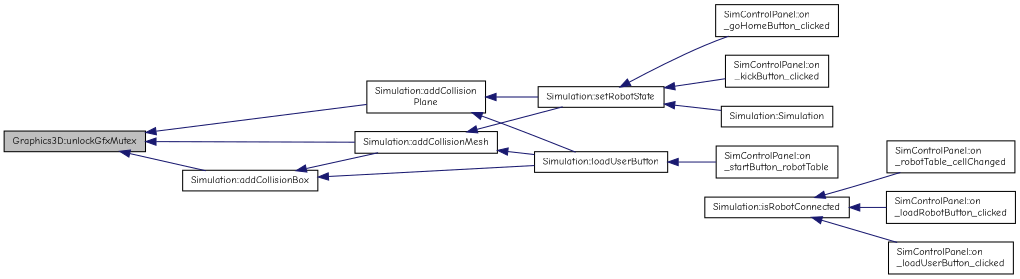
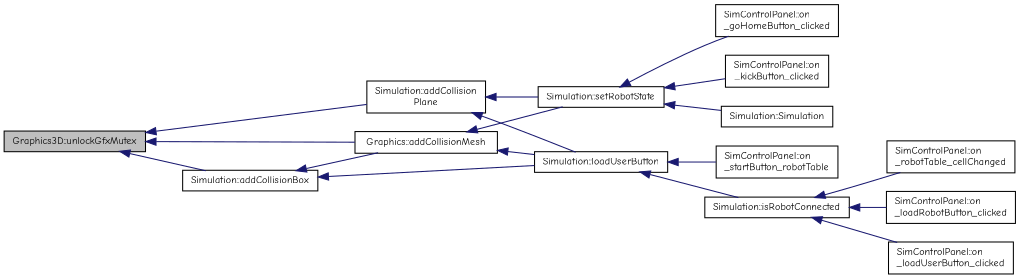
node "Simulation::addCollisionMesh": label "Simulation::addCollisionMesh" -> "Graphics::addCollisionMesh"
edge "Simulation::isRobotConnected" -> "Simulation::loadUserButton": added
